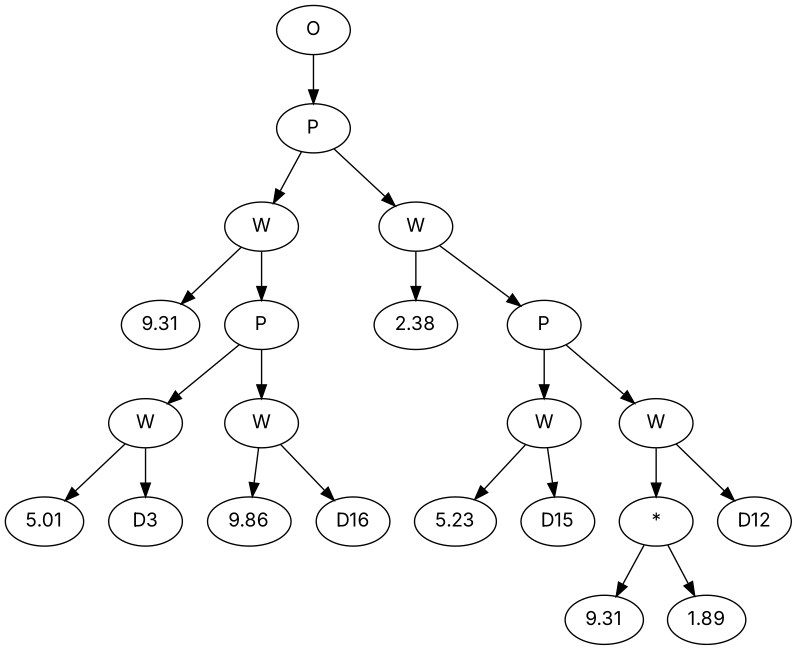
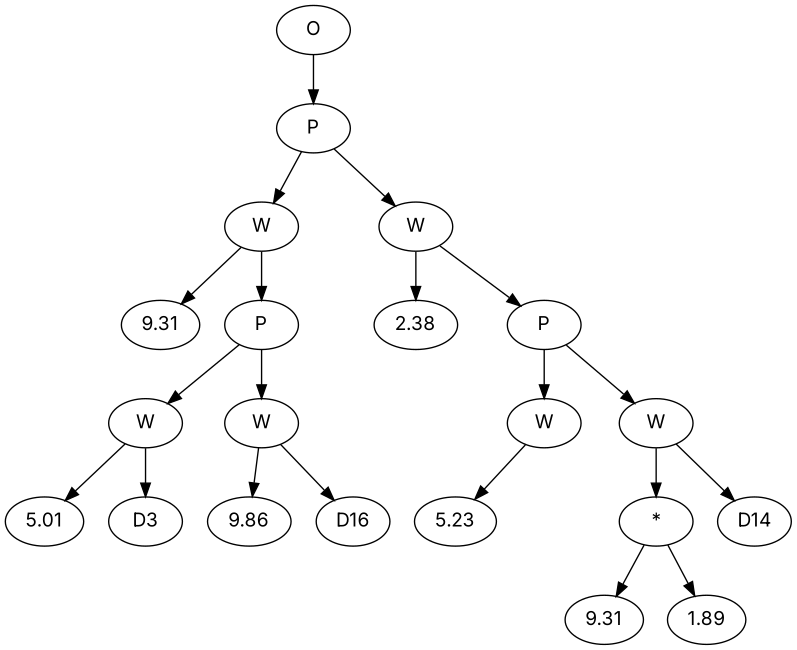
node "D15": removed
node "D12": label "D12" -> "D14"
